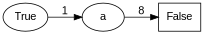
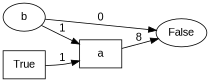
node "b": added
node "True": shape ellipse -> box
node "a": shape ellipse -> box
node "False": shape box -> ellipse
